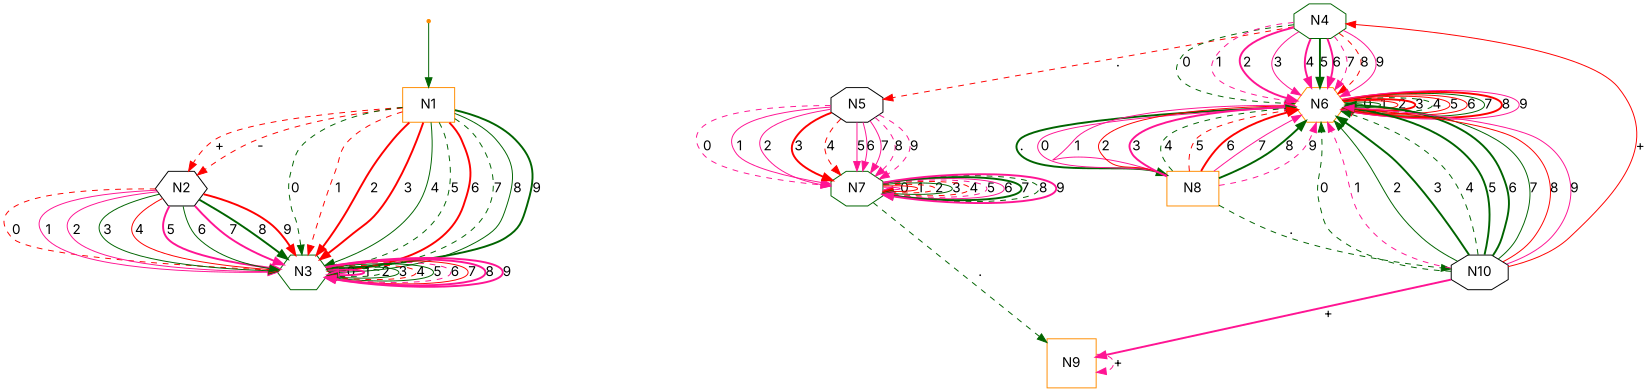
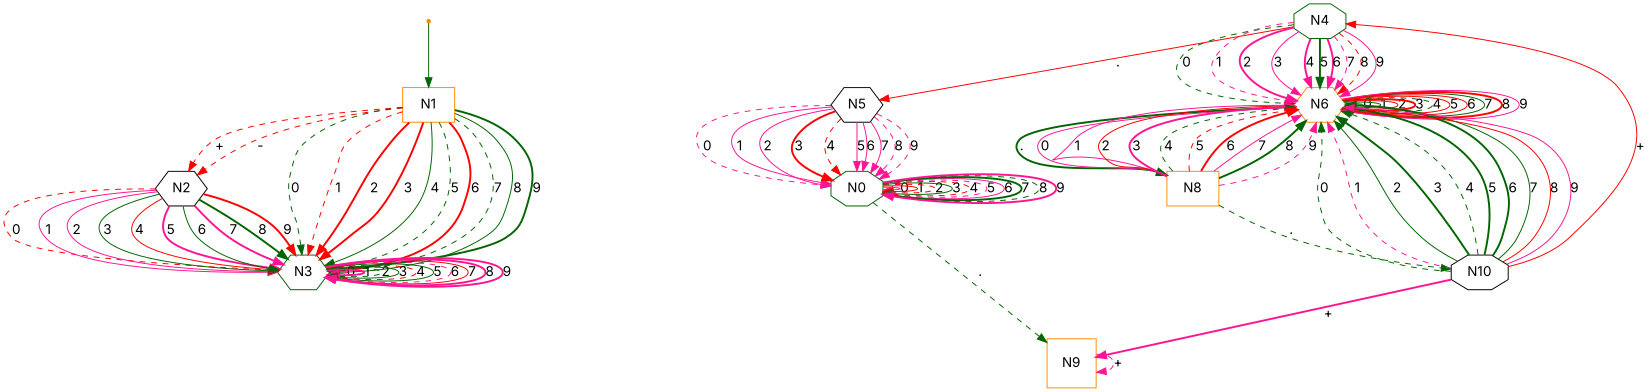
edge "N4" -> "N5": style dashed -> solid
node "N5": shape octagon -> hexagon
node "N7": label "N7" -> "N0"
